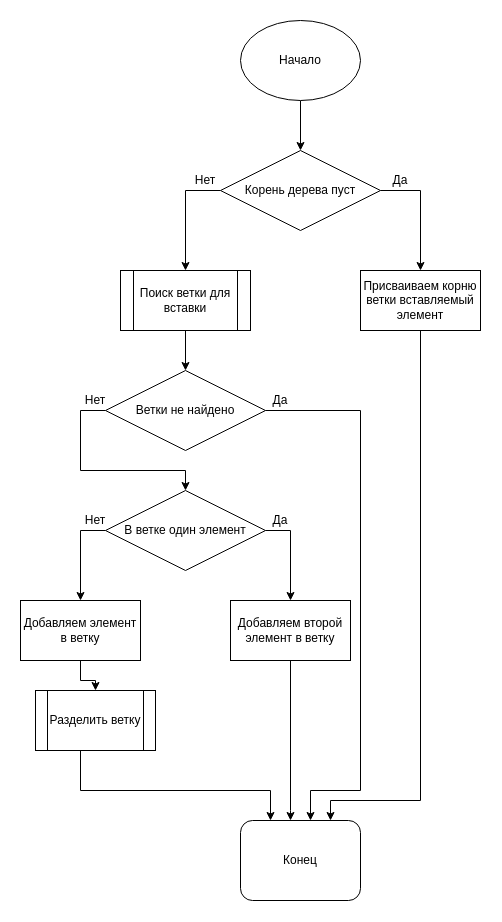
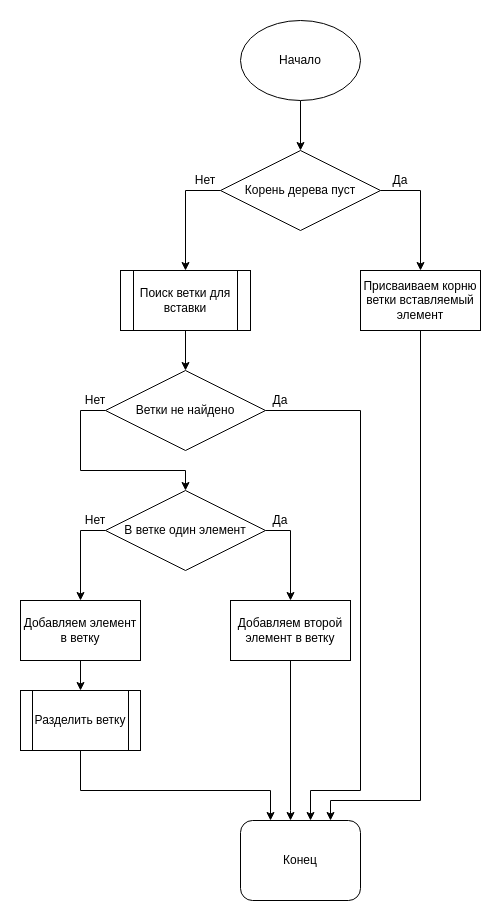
node "Разделить ветку": moved (96, 721) -> (81, 721)
